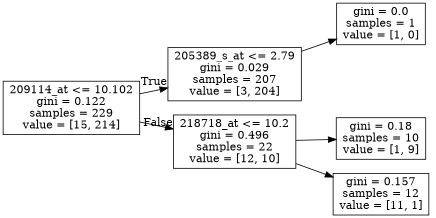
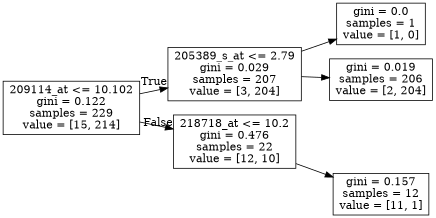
node "gini = 0.019 samples = 206 value = [2, 204]": added
node "gini = 0.18 samples = 10 value = [1, 9]": removed
node "218718_at <= 10.2 gini = 0.496 samples = 22 value = [12, 10]": label "218718_at <= 10.2 gini = 0.496 samples = 22 value = [12, 10]" -> "218718_at <= 10.2 gini = 0.476 samples = 22 value = [12, 10]"
